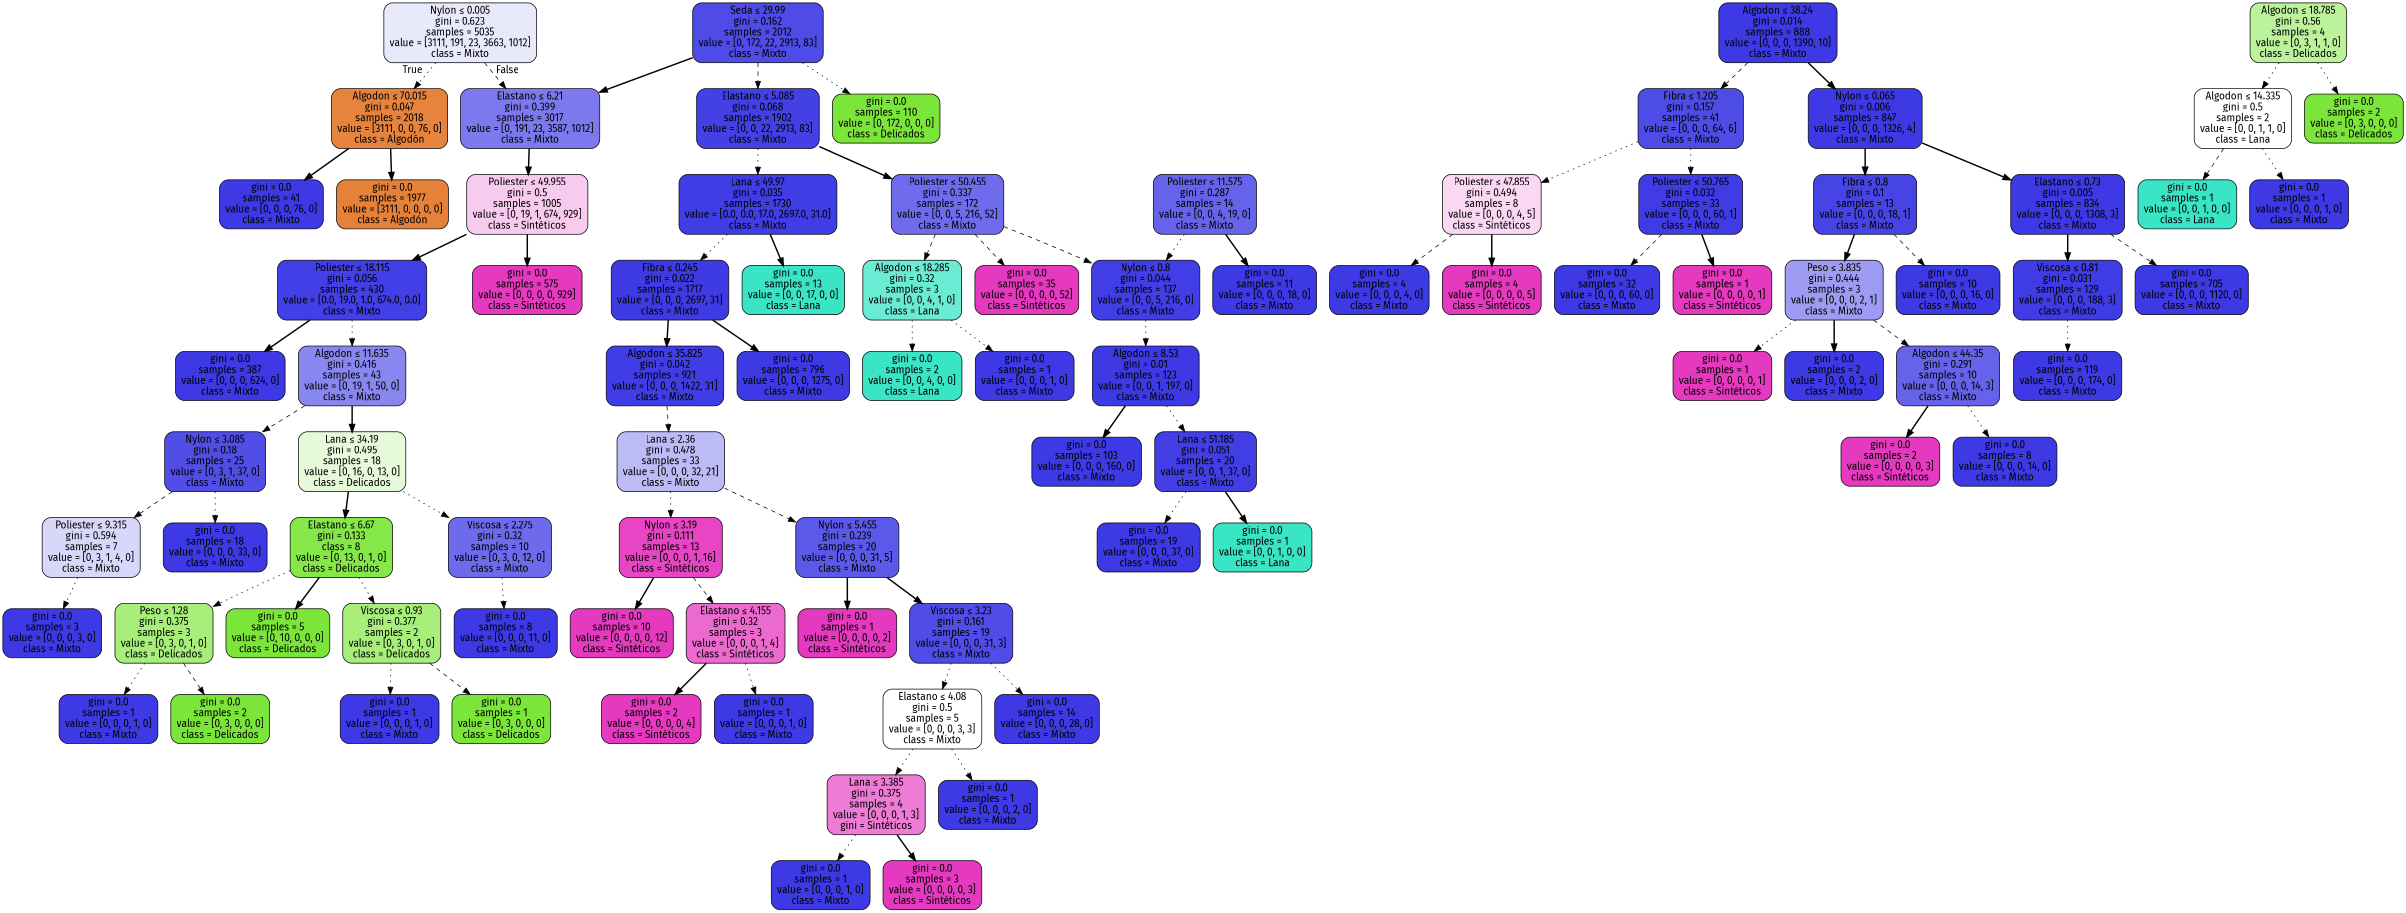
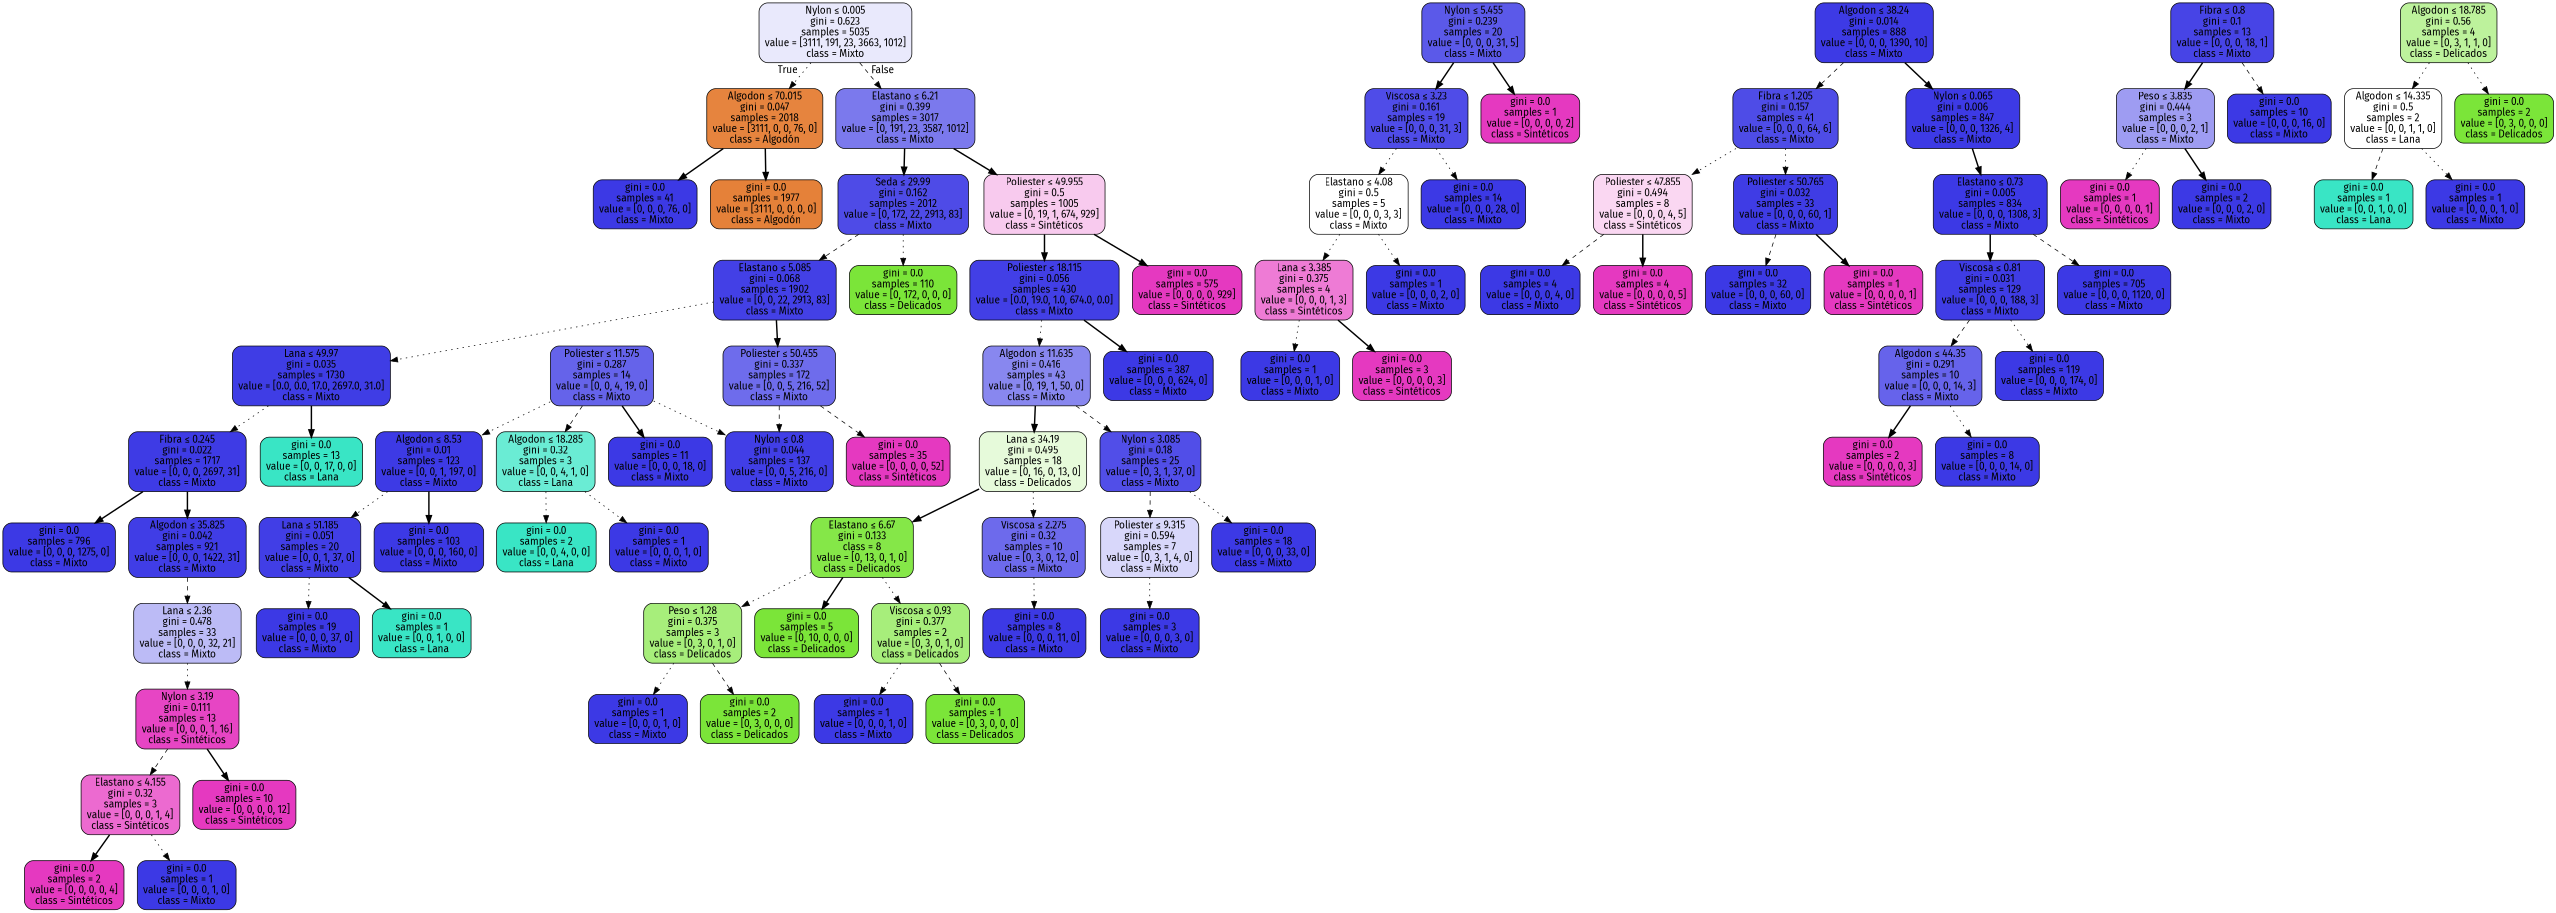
edge "Seda ≤ 29.99" -> "Elastano ≤ 6.21": reversed
edge "Nylon ≤ 0.065" -> "Fibra ≤ 0.8": removed
edge "Poliester ≤ 50.455" -> "Algodon ≤ 18.285": now "Poliester ≤ 11.575" -> "Algodon ≤ 18.285"
edge "Nylon ≤ 0.8" -> "Algodon ≤ 8.53": now "Poliester ≤ 11.575" -> "Algodon ≤ 8.53"
edge "Peso ≤ 3.835" -> "Algodon ≤ 44.35": now "Viscosa ≤ 0.81" -> "Algodon ≤ 44.35"
edge "Lana ≤ 2.36" -> "Nylon ≤ 5.455": removed
node "Lana ≤ 3.385": text "gini = Sintéticos" -> "class = Sintéticos"
